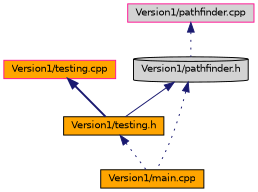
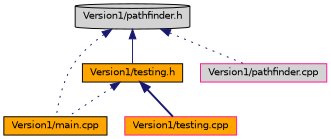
edge "Version1/pathfinder.h" -> "Version1/pathfinder.cpp": reversed
edge "Version1/testing.h" -> "Version1/testing.cpp": reversed
